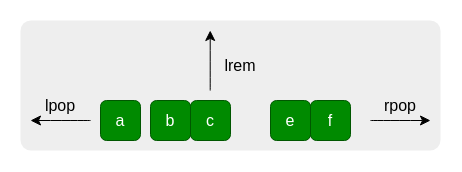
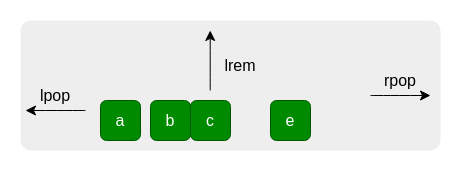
node "lpop": moved (61, 106) -> (56, 96)
node "rpop": moved (401, 106) -> (401, 81)
node "f": removed
